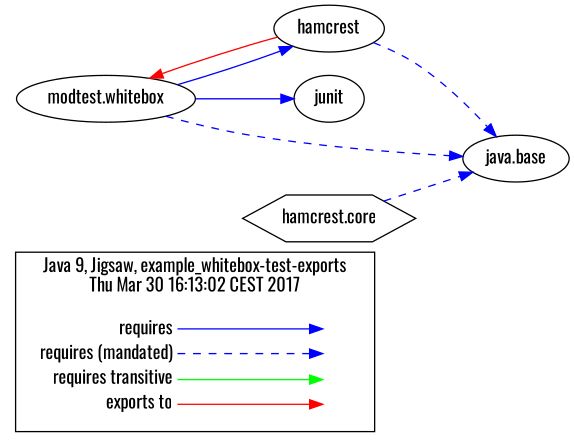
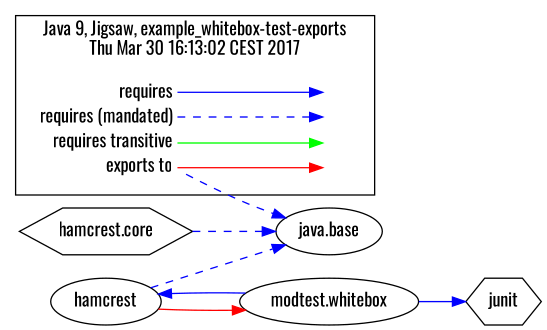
node "junit": shape ellipse -> hexagon
edge "modtest.whitebox" -> "java.base": now "requires" -> "java.base"
